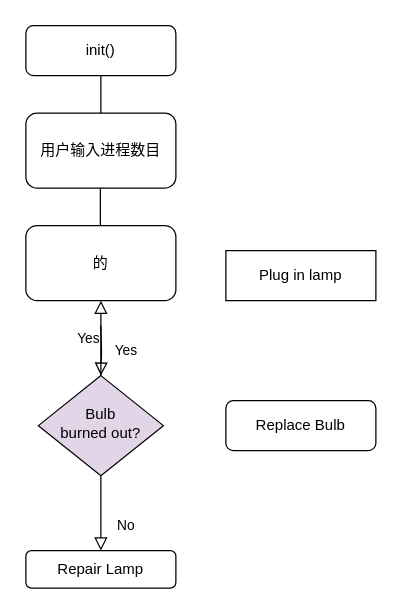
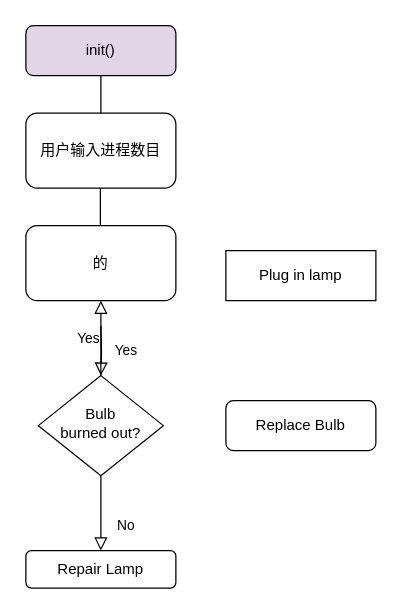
node "init()": fillcolor #ffffff -> #e1d5e7
node "Bulb burned out?": fillcolor #e1d5e7 -> #ffffff
